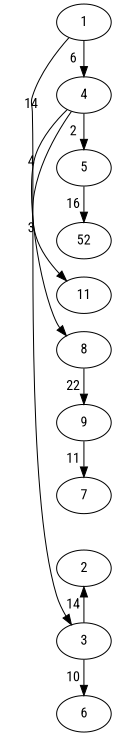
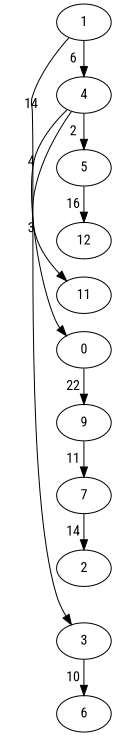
node "52": label "52" -> "12"
node "8": label "8" -> "0"
edge "3" -> "2": now "7" -> "2"
